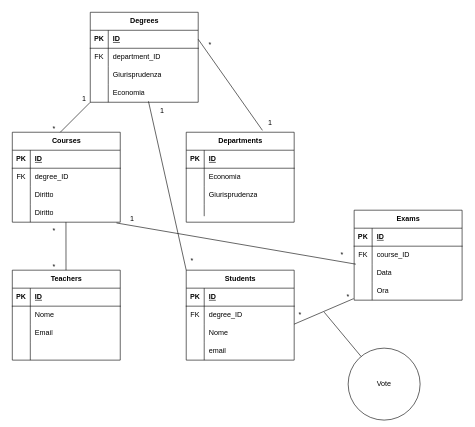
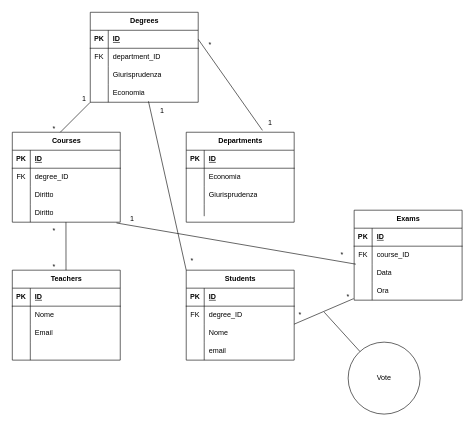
node "Vote": moved (384, 384) -> (384, 378)
